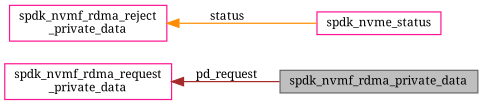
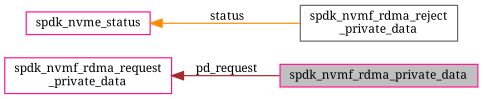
node "spdk_nvmf_rdma_reject _private_data": color deeppink -> gray40
edge "spdk_nvme_status" -> "spdk_nvmf_rdma_reject _private_data": reversed
node "spdk_nvmf_rdma_private_data": color gray40 -> deeppink
